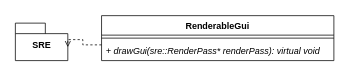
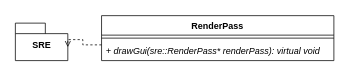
node "RenderableGui": label "RenderableGui" -> "RenderPass"
